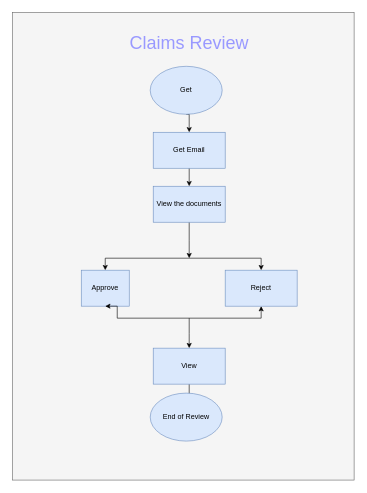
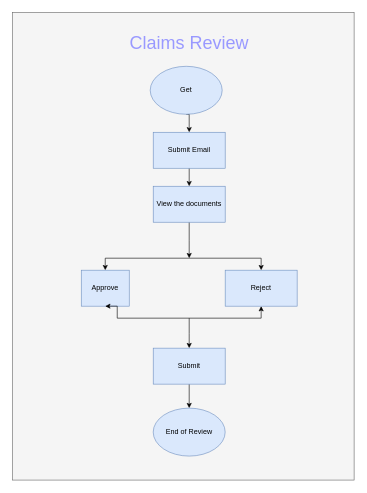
node "Get Email": label "Get Email" -> "Submit Email"
node "View": label "View" -> "Submit"
node "End of Review": moved (186, 417) -> (189, 432)
